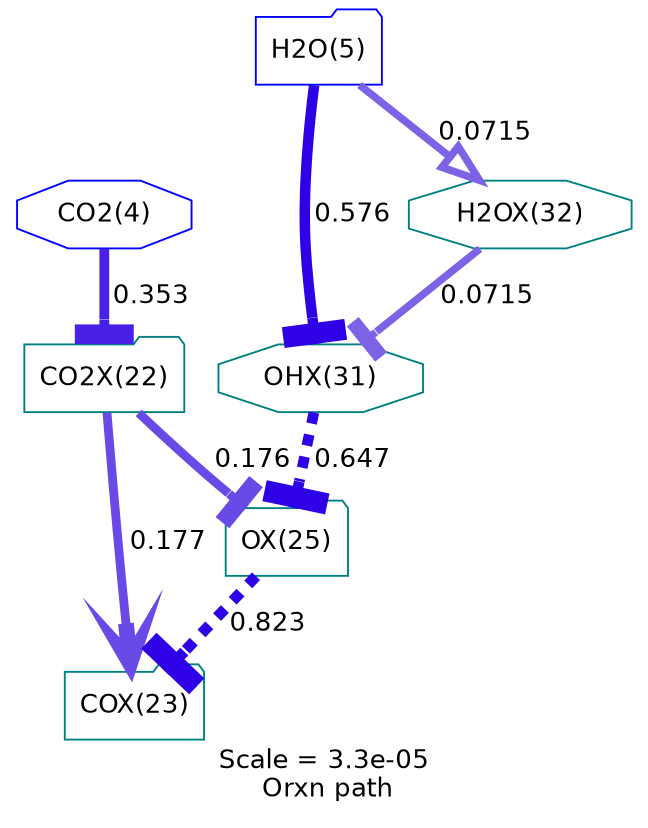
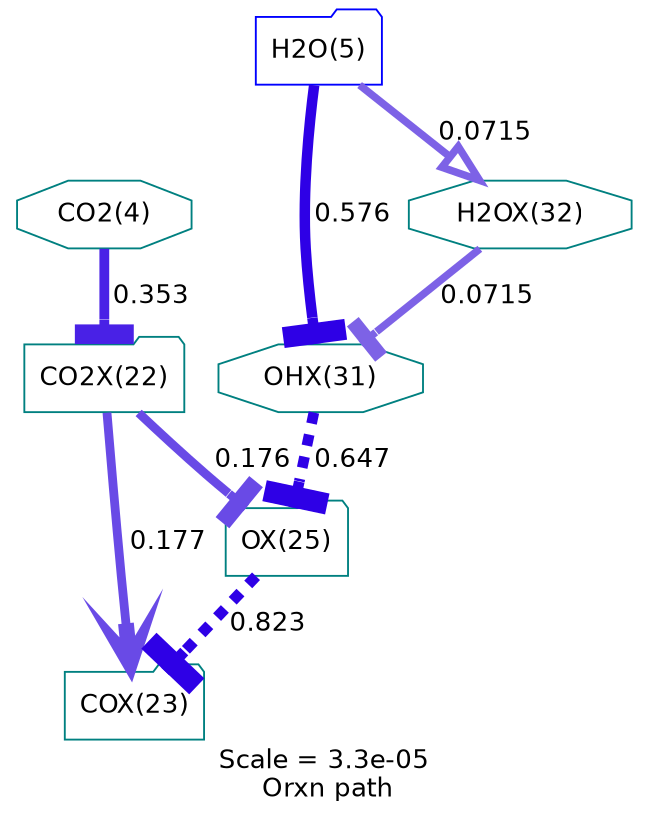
node "CO2(4)": color blue -> teal
